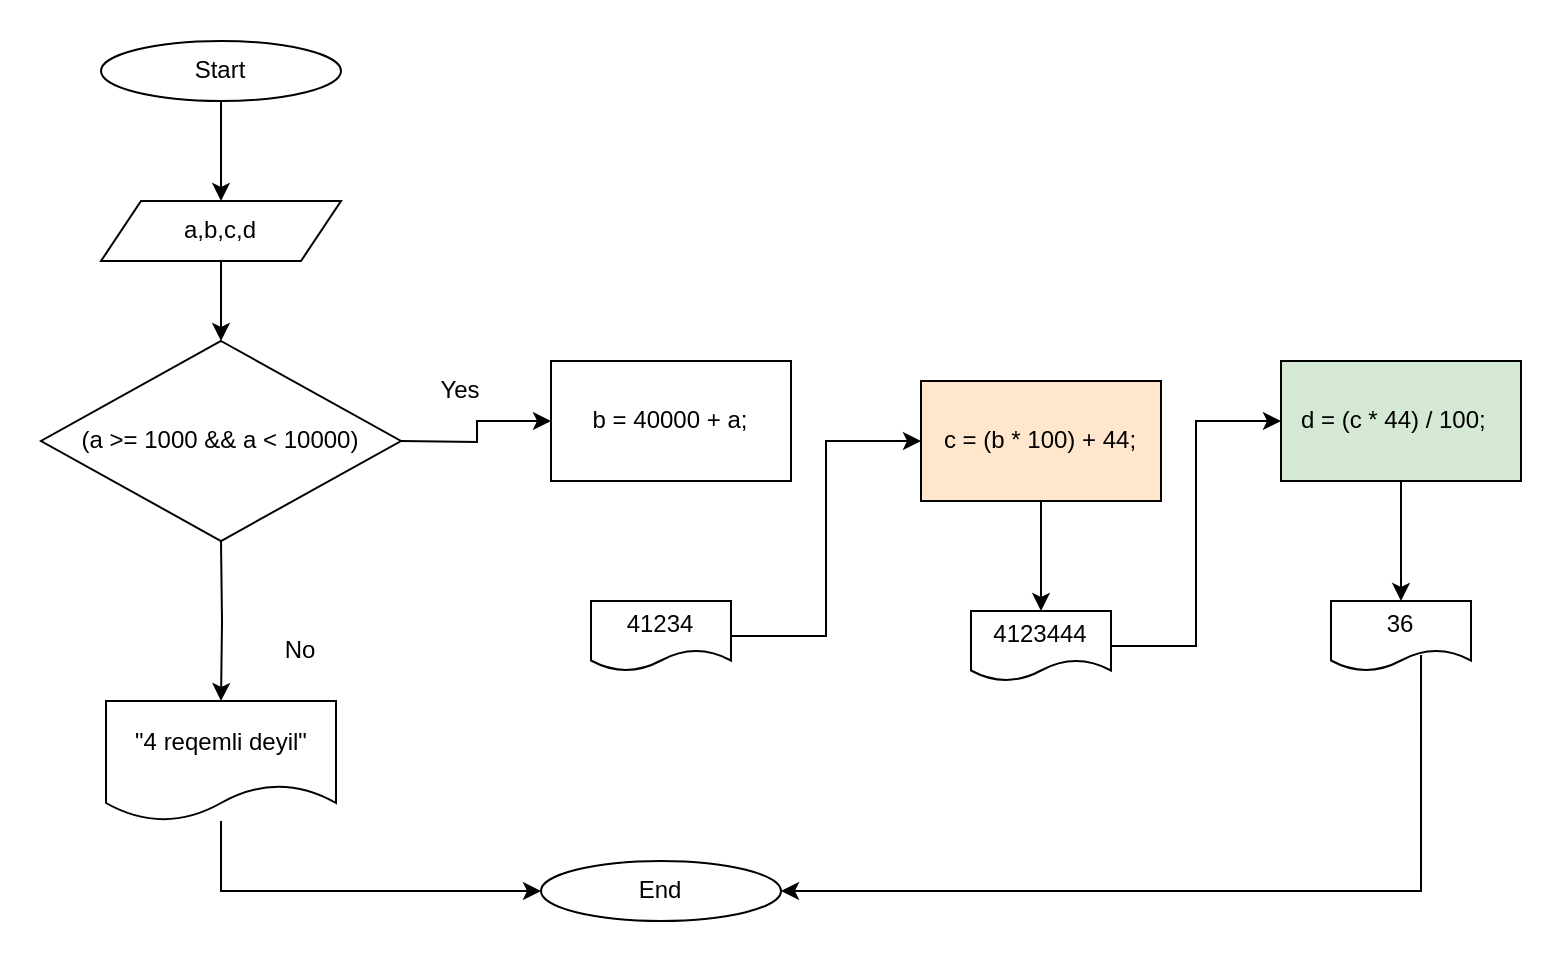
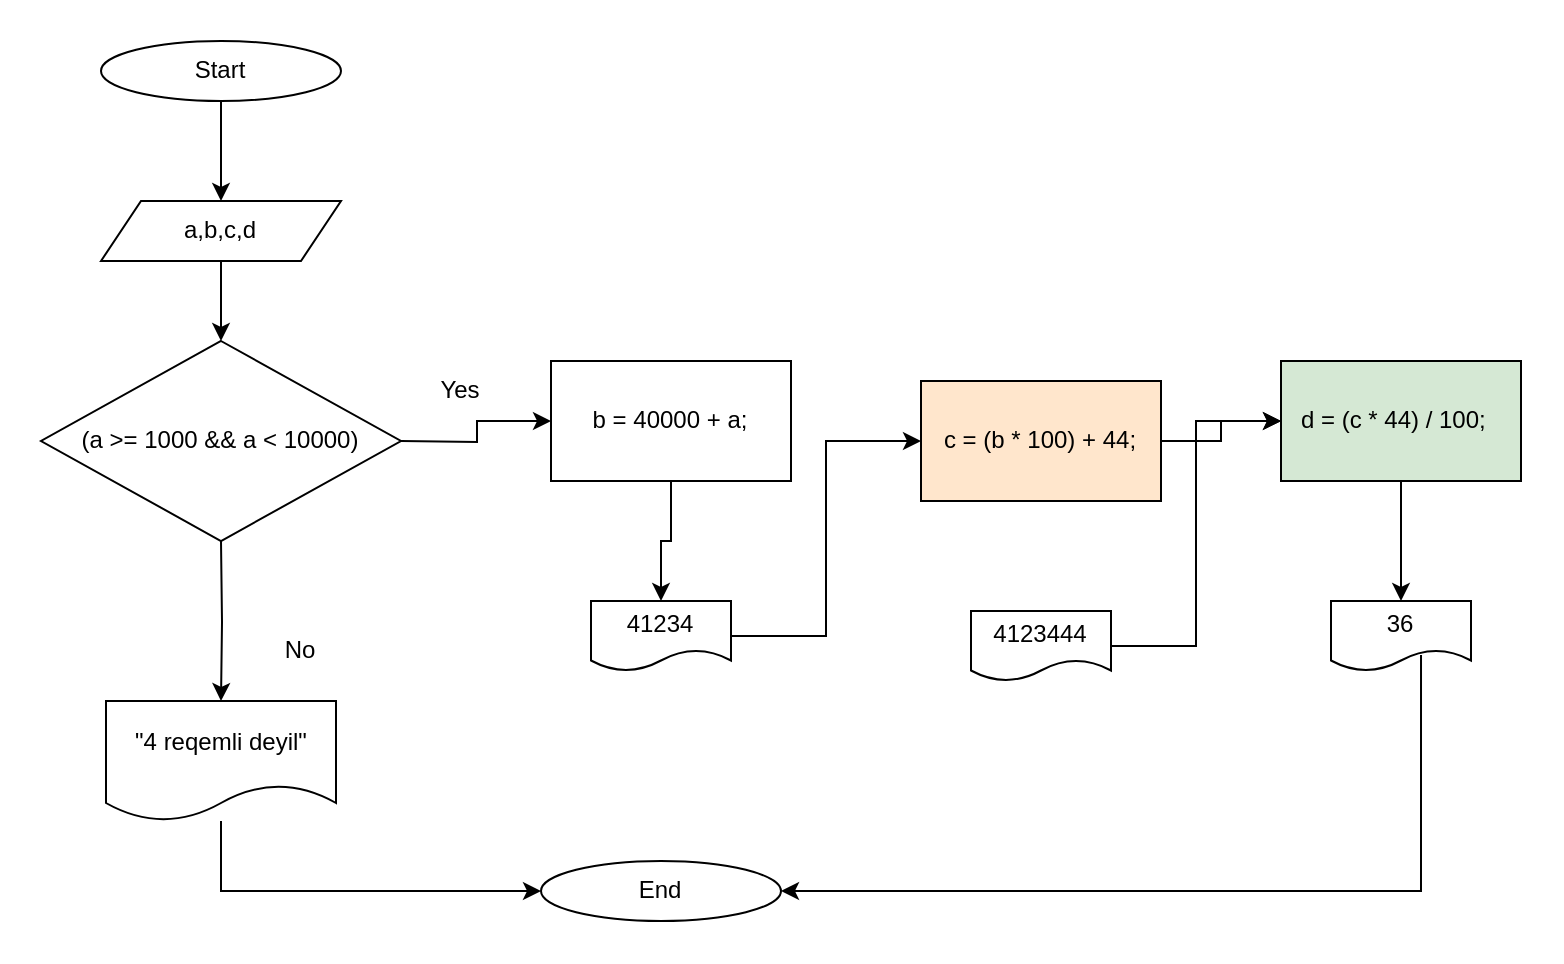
edge "b = 40000 + a;" -> "41234": added
edge "c = (b * 100) + 44;" -> "4123444": now "c = (b * 100) + 44;" -> "d = (c * 44) / 100;"
